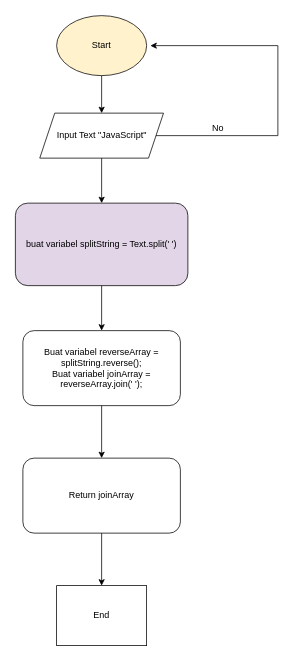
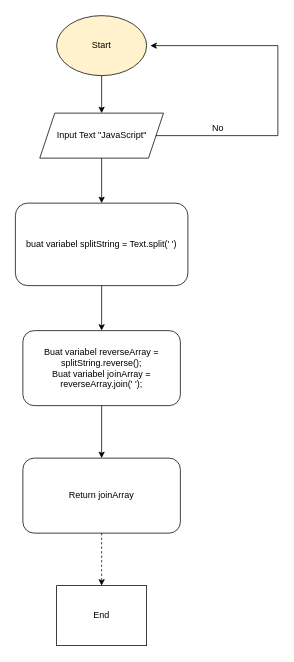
node "buat variabel splitString = Text.split(' ')": fillcolor #e1d5e7 -> #ffffff
edge "Return joinArray" -> "End": style solid -> dashed
